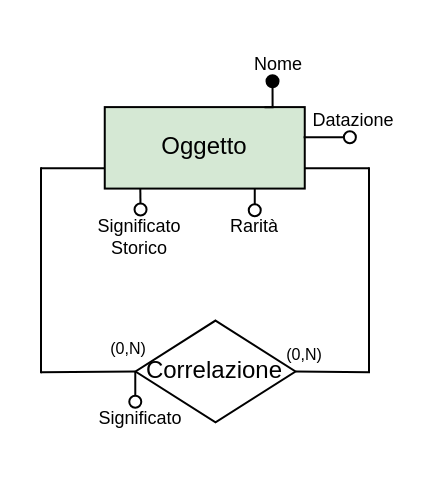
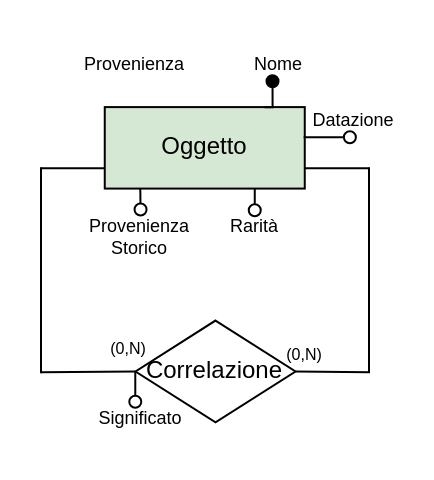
node "Provenienza": added
node "Significato Storico": label "Significato Storico" -> "Provenienza Storico"
